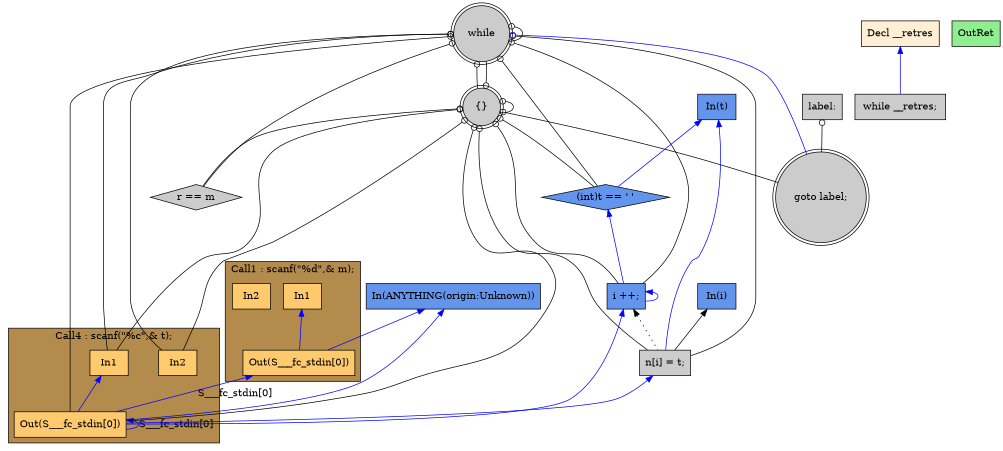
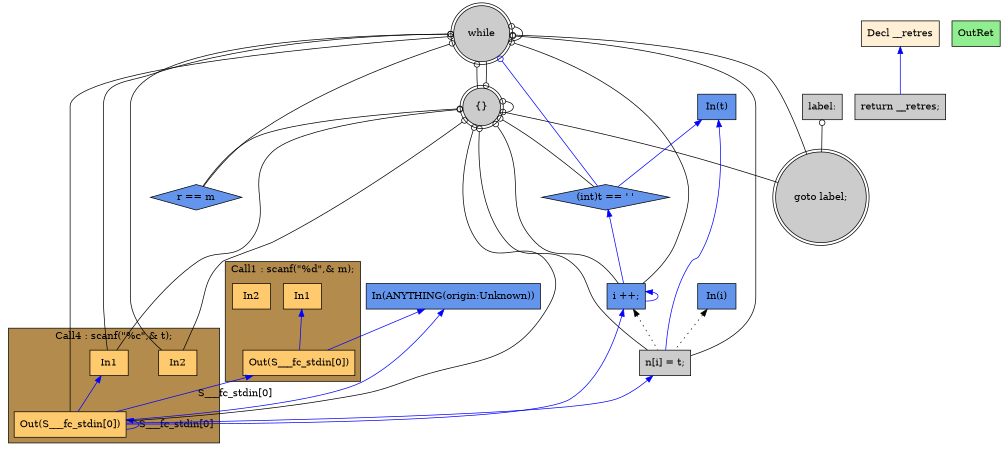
edge "goto label;" -> "while": color #0000ff -> #000000
node "while __retres;": label "while __retres;" -> "return __retres;"
edge "(int)t == ' '" -> "while": color #000000 -> #0000ff
node "r == m": fillcolor #cccccc -> #6495ed
edge "n[i] = t;" -> "In(i)": style solid -> dotted
